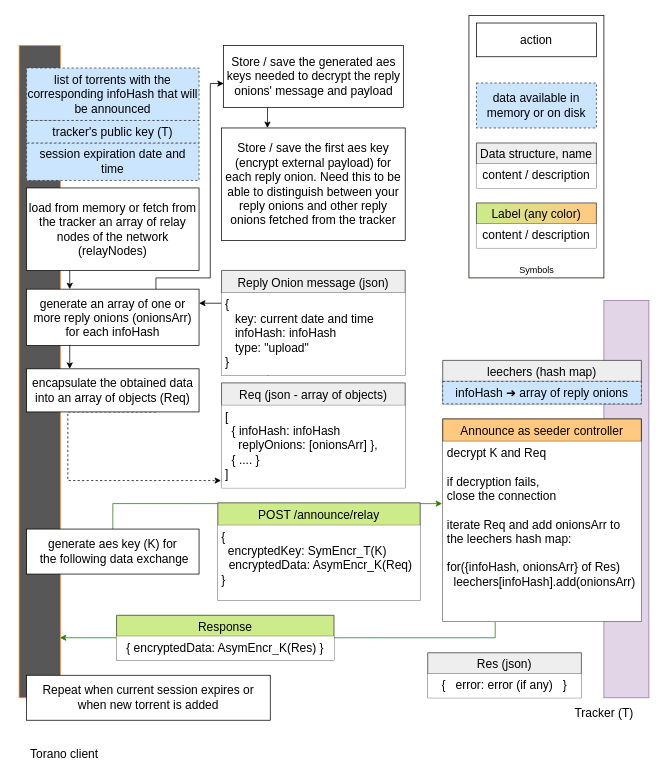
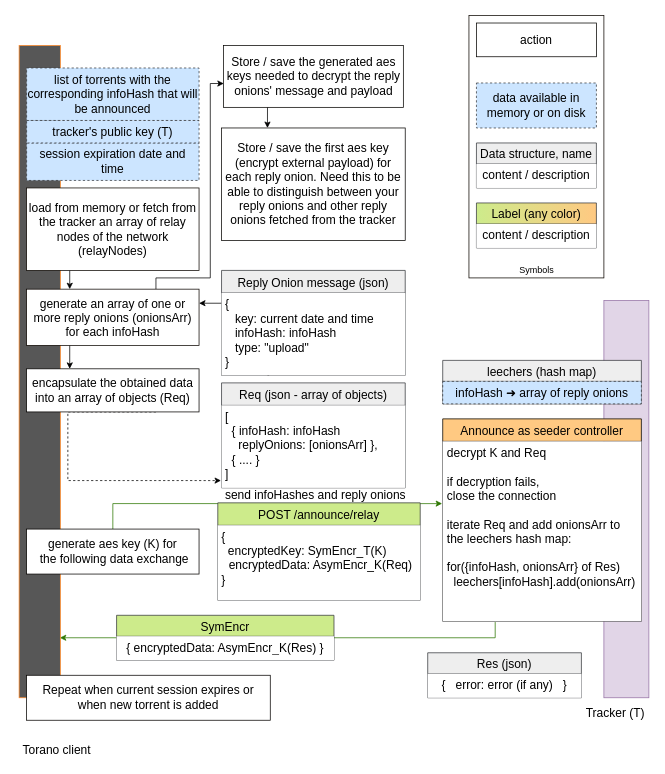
node "send infoHashes and reply onions": added
node "Response": label "Response" -> "SymEncr"
node "Tracker (T)": moved (604, 713) -> (615, 713)
node "Torano client": moved (64, 754) -> (57, 750)
